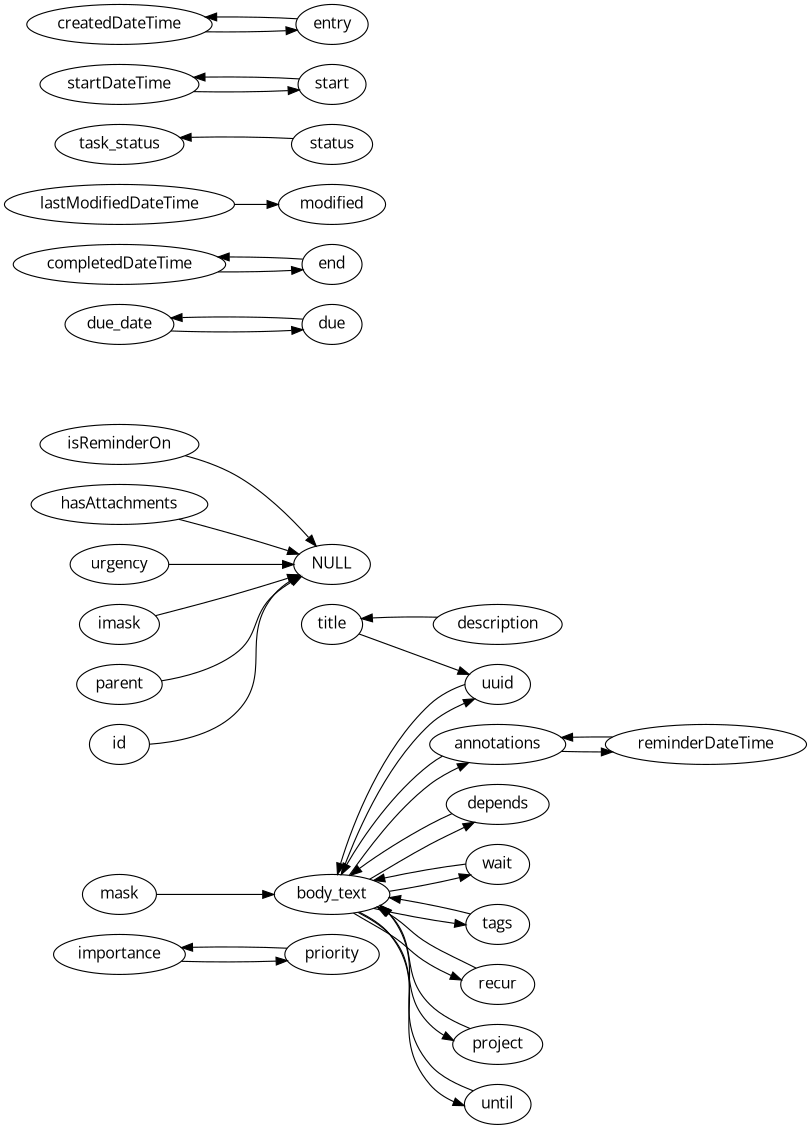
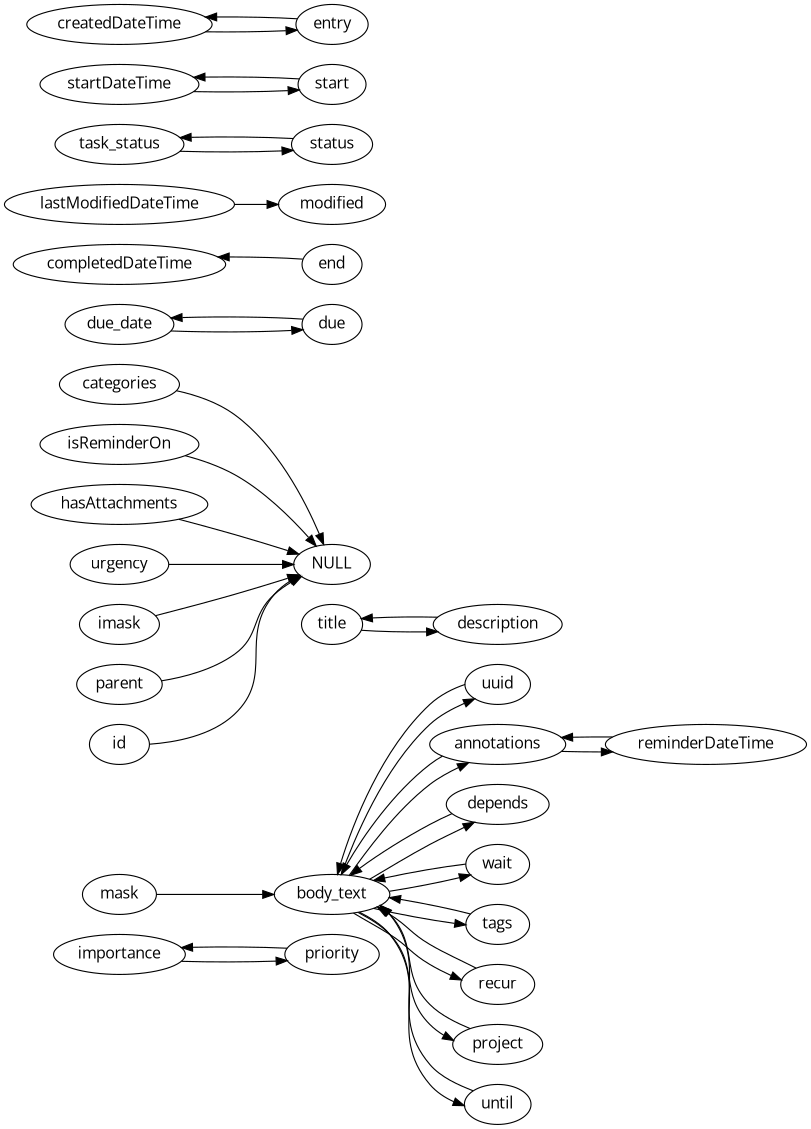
edge "task_status" -> "status": added
edge "completedDateTime" -> "end": removed
node "categories": added
edge "title" -> "uuid": now "title" -> "description"
